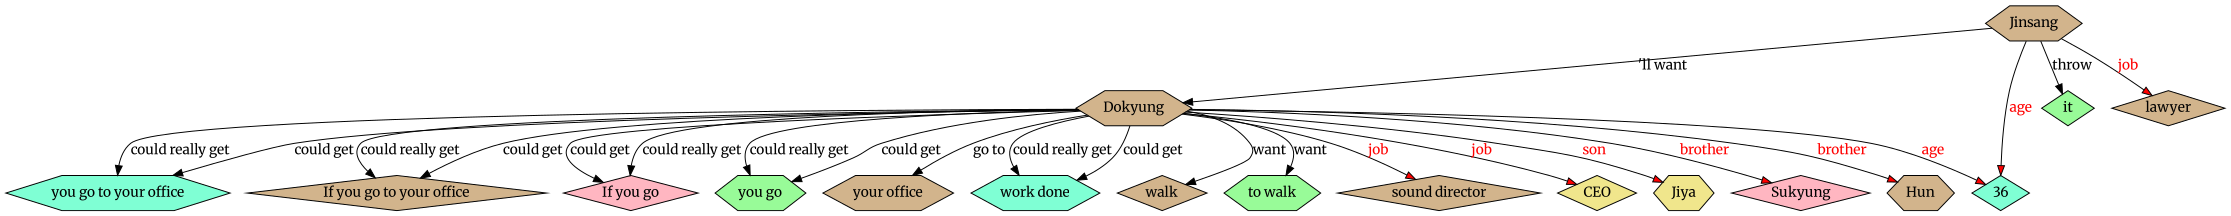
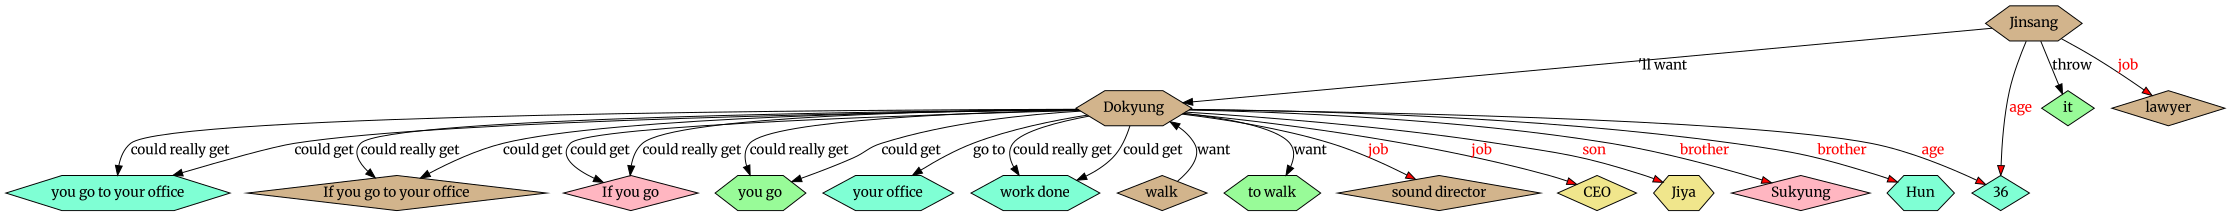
edge "Dokyung" -> "walk": reversed
node "your office": fillcolor tan -> aquamarine
node "Hun": fillcolor tan -> aquamarine
